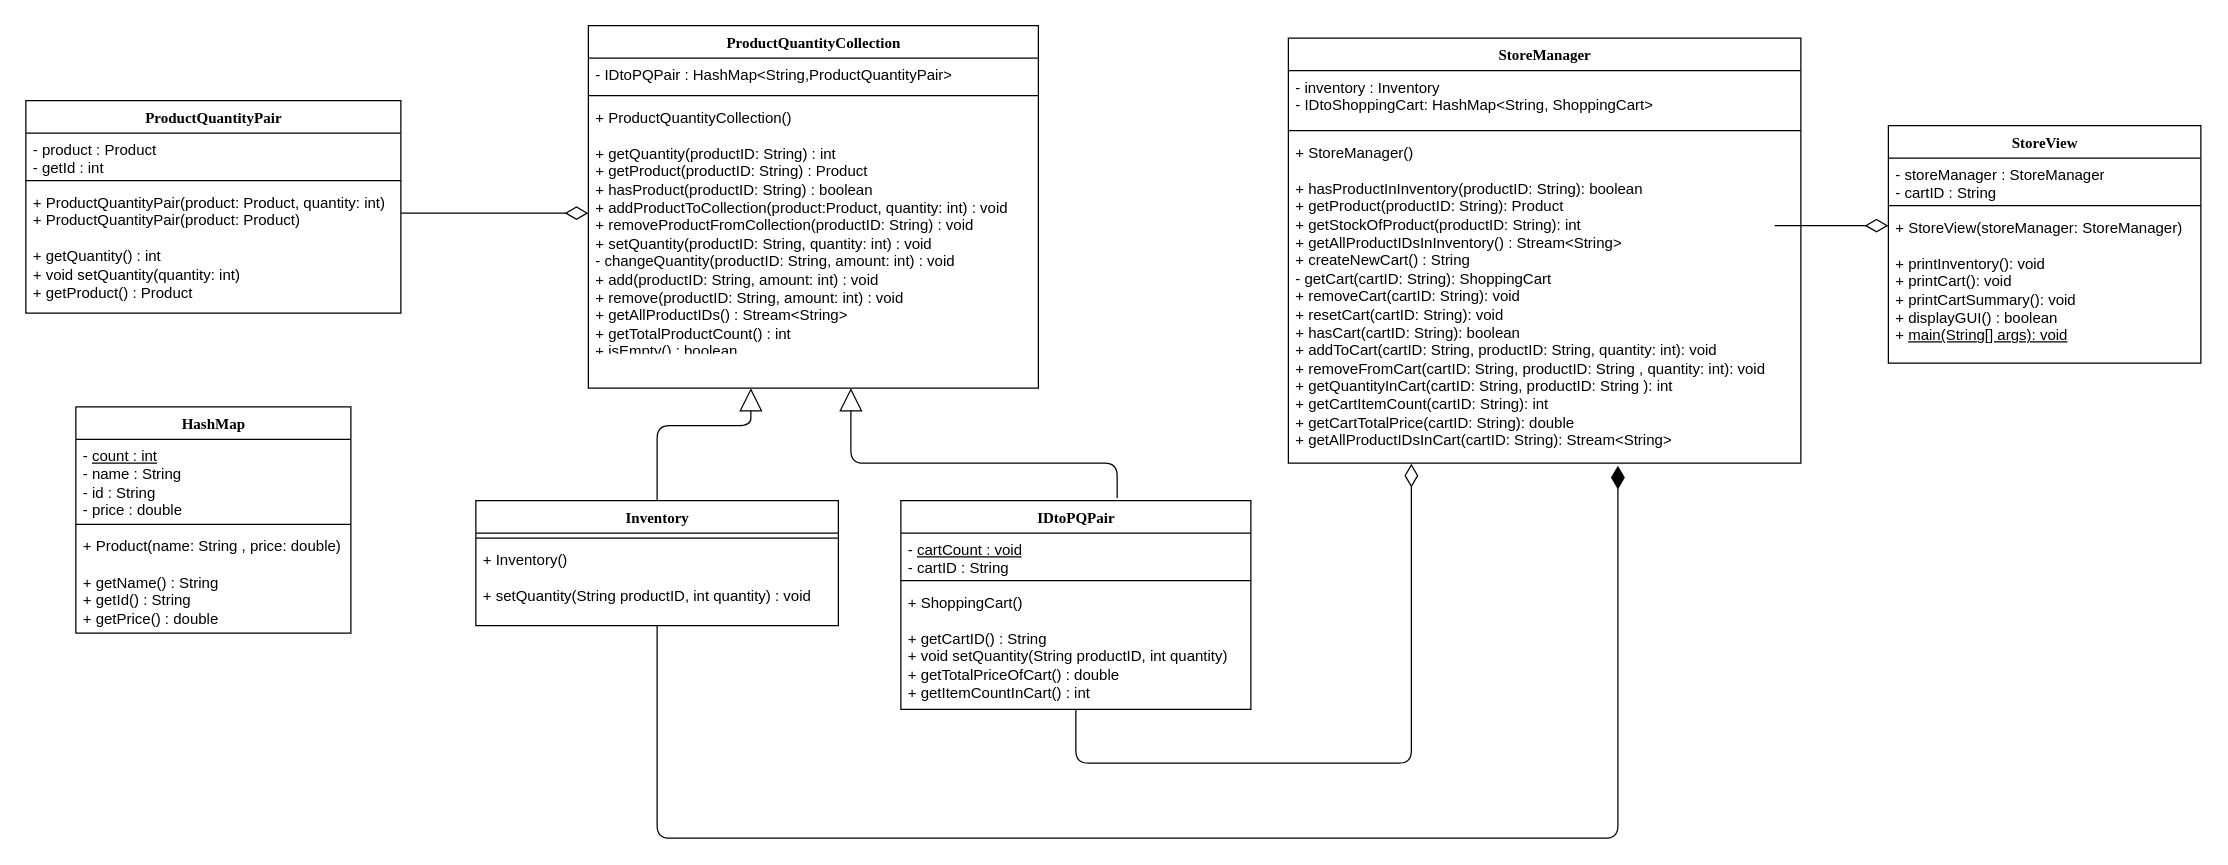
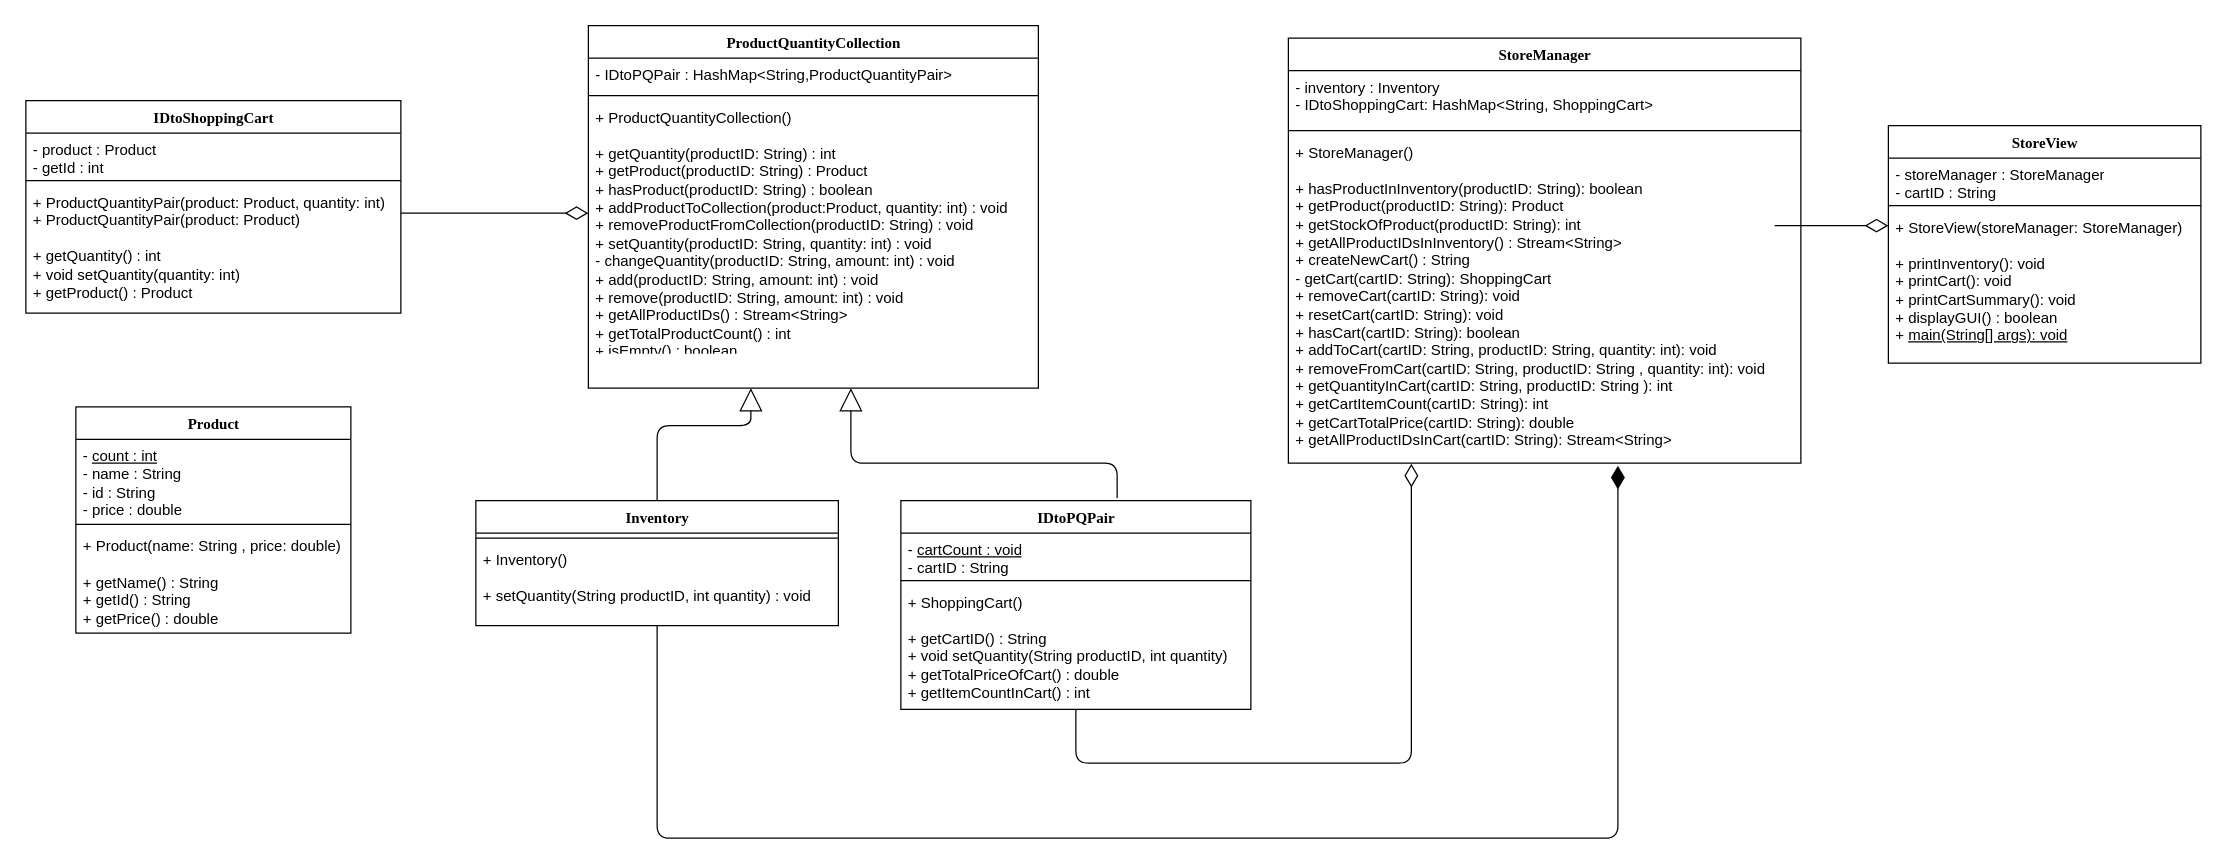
node "ProductQuantityPair": label "ProductQuantityPair" -> "IDtoShoppingCart"
node "HashMap": label "HashMap" -> "Product"
